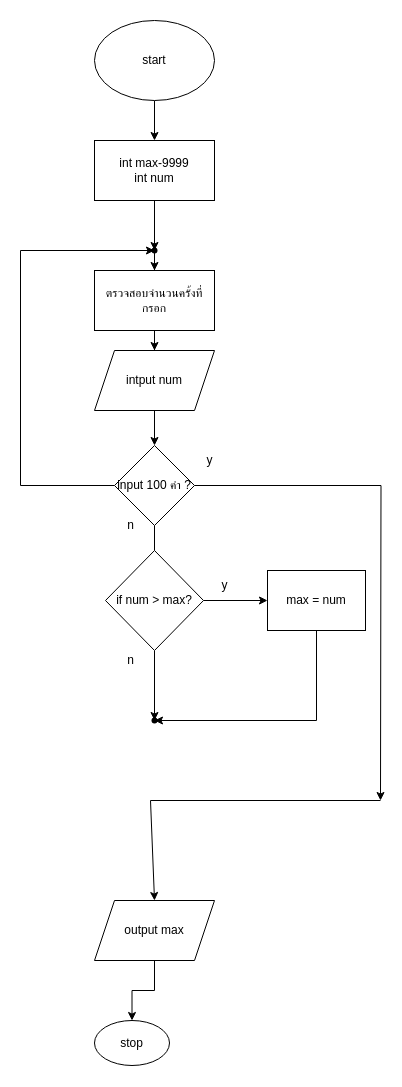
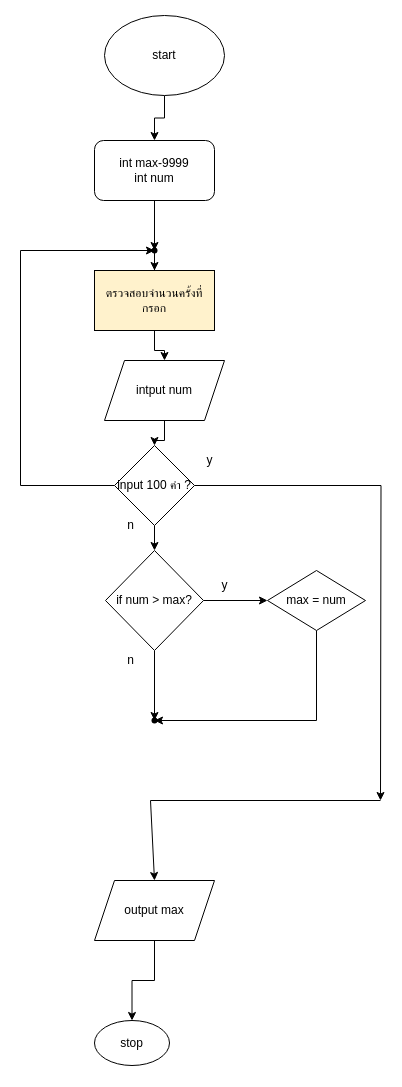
node "start": moved (155, 61) -> (165, 56)
node "int max-9999 int num": shape rectangle -> rounded rectangle
node "ตรวจสอบจำนวนครั้งที่กรอก": fillcolor #ffffff -> #fff2cc
node "intput num": moved (155, 381) -> (165, 391)
edge "input 100 ค่า ?" -- "if num > max?": arrowhead none -> classic
node "max = num": shape rectangle -> diamond
node "output max": moved (155, 931) -> (155, 911)
